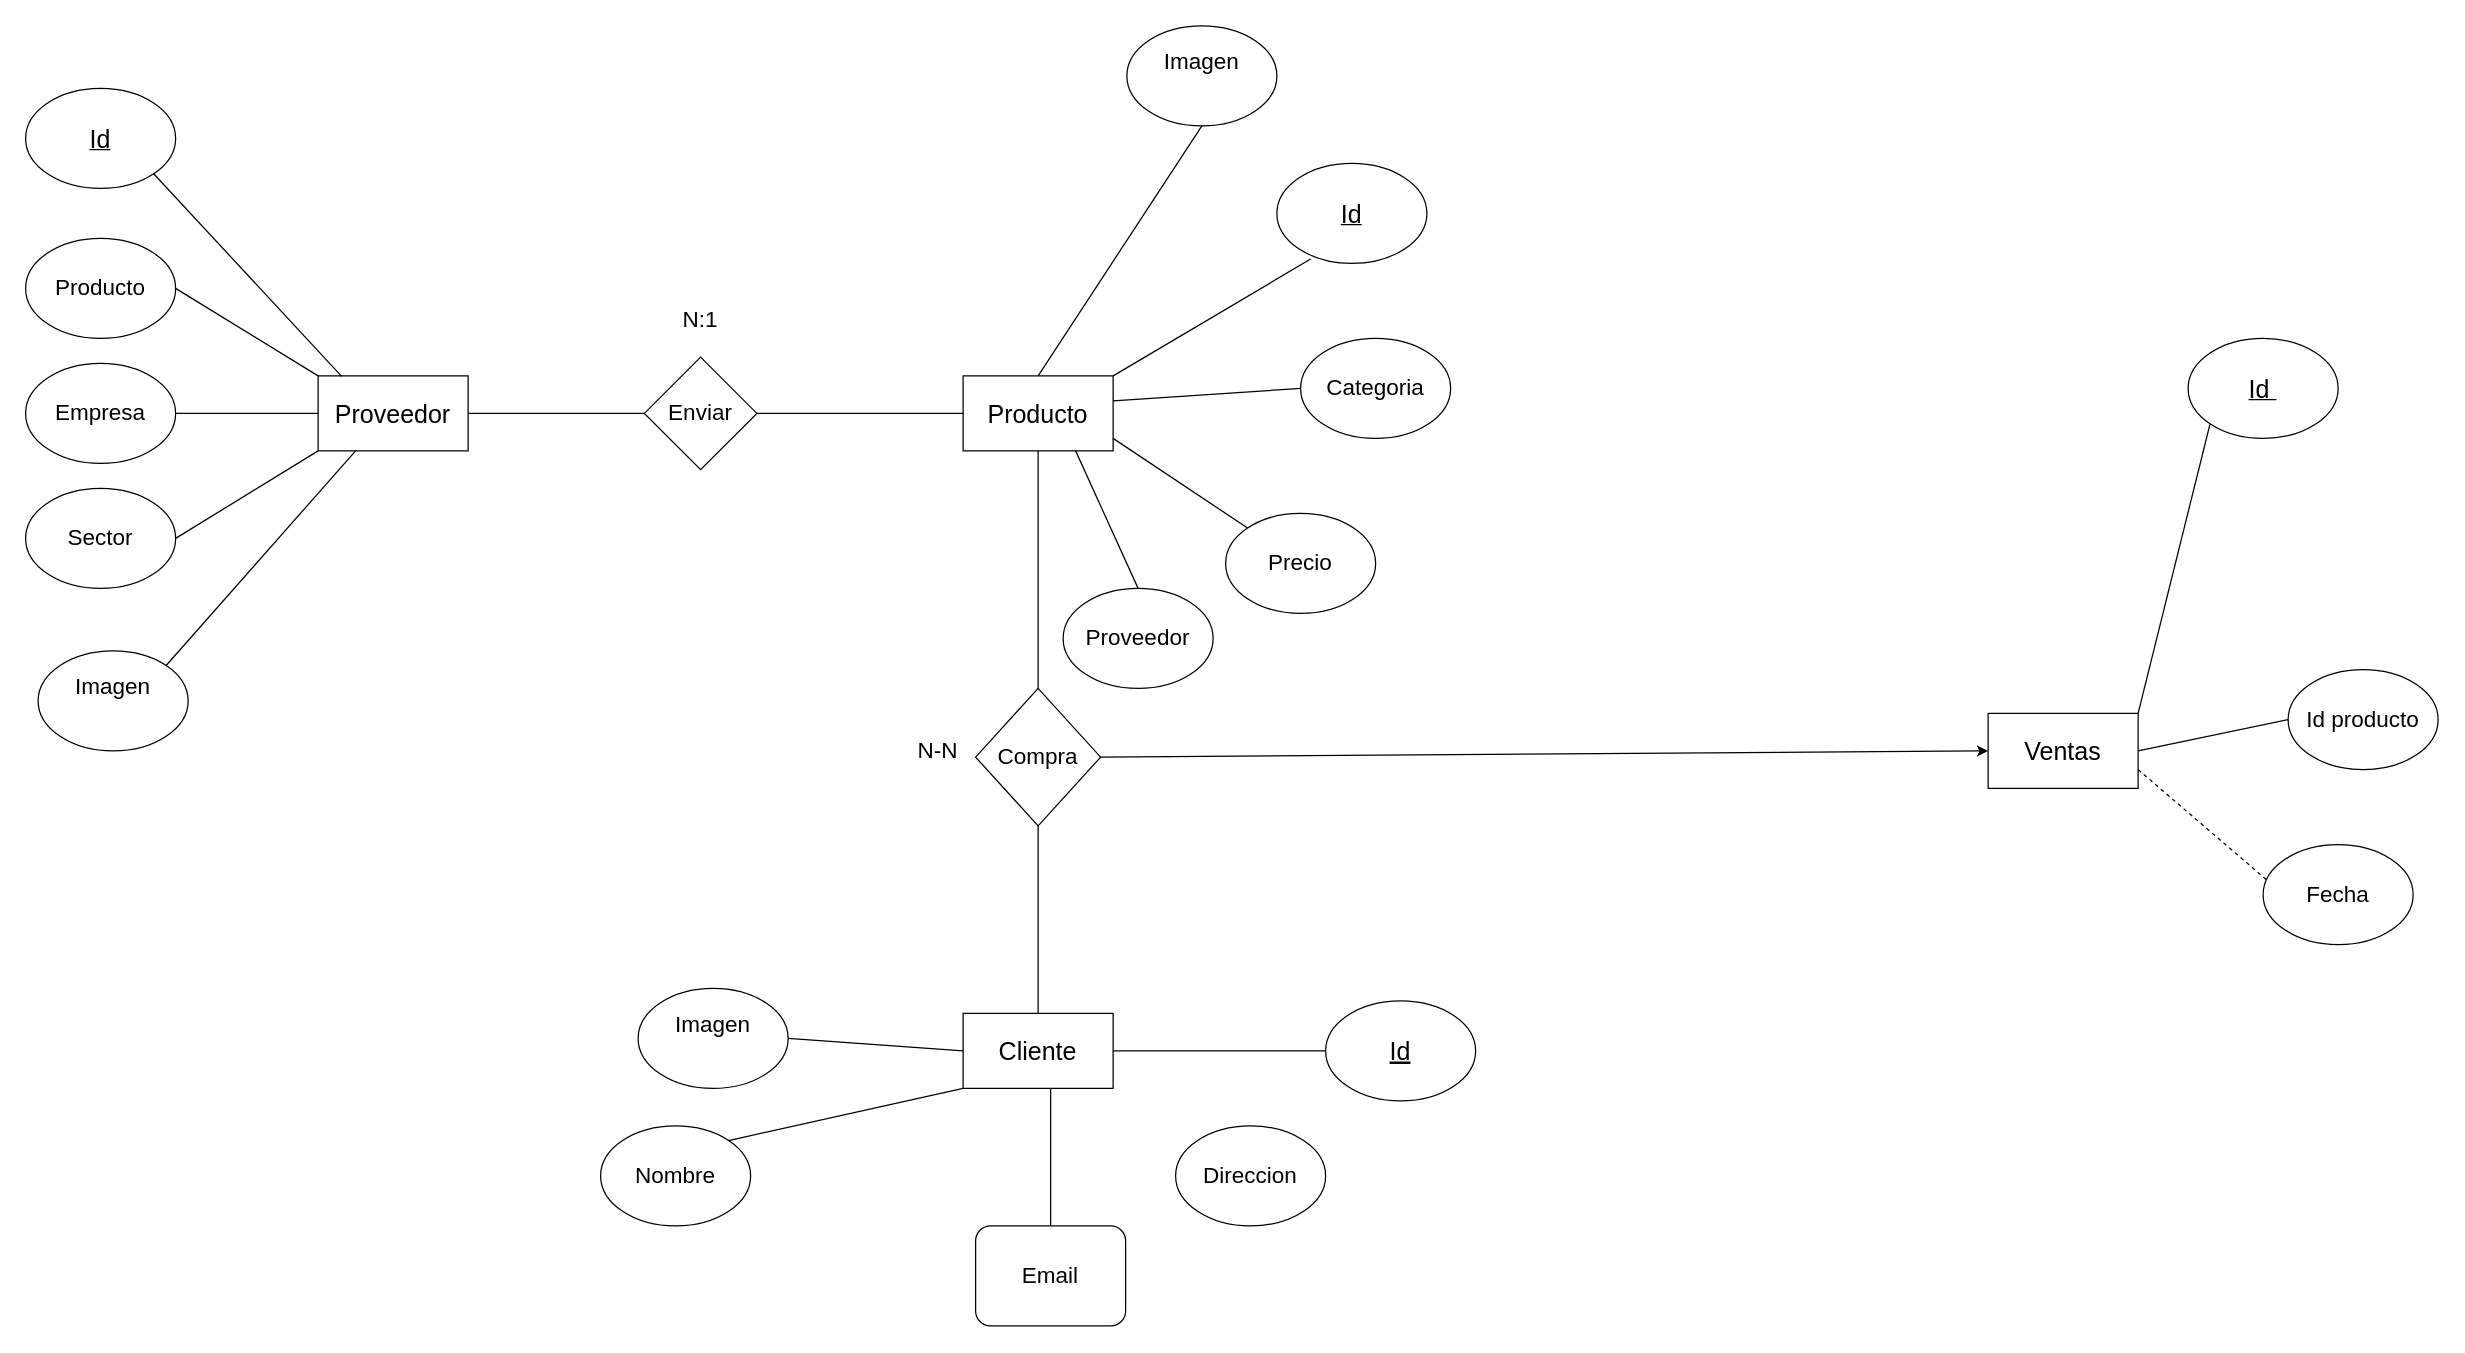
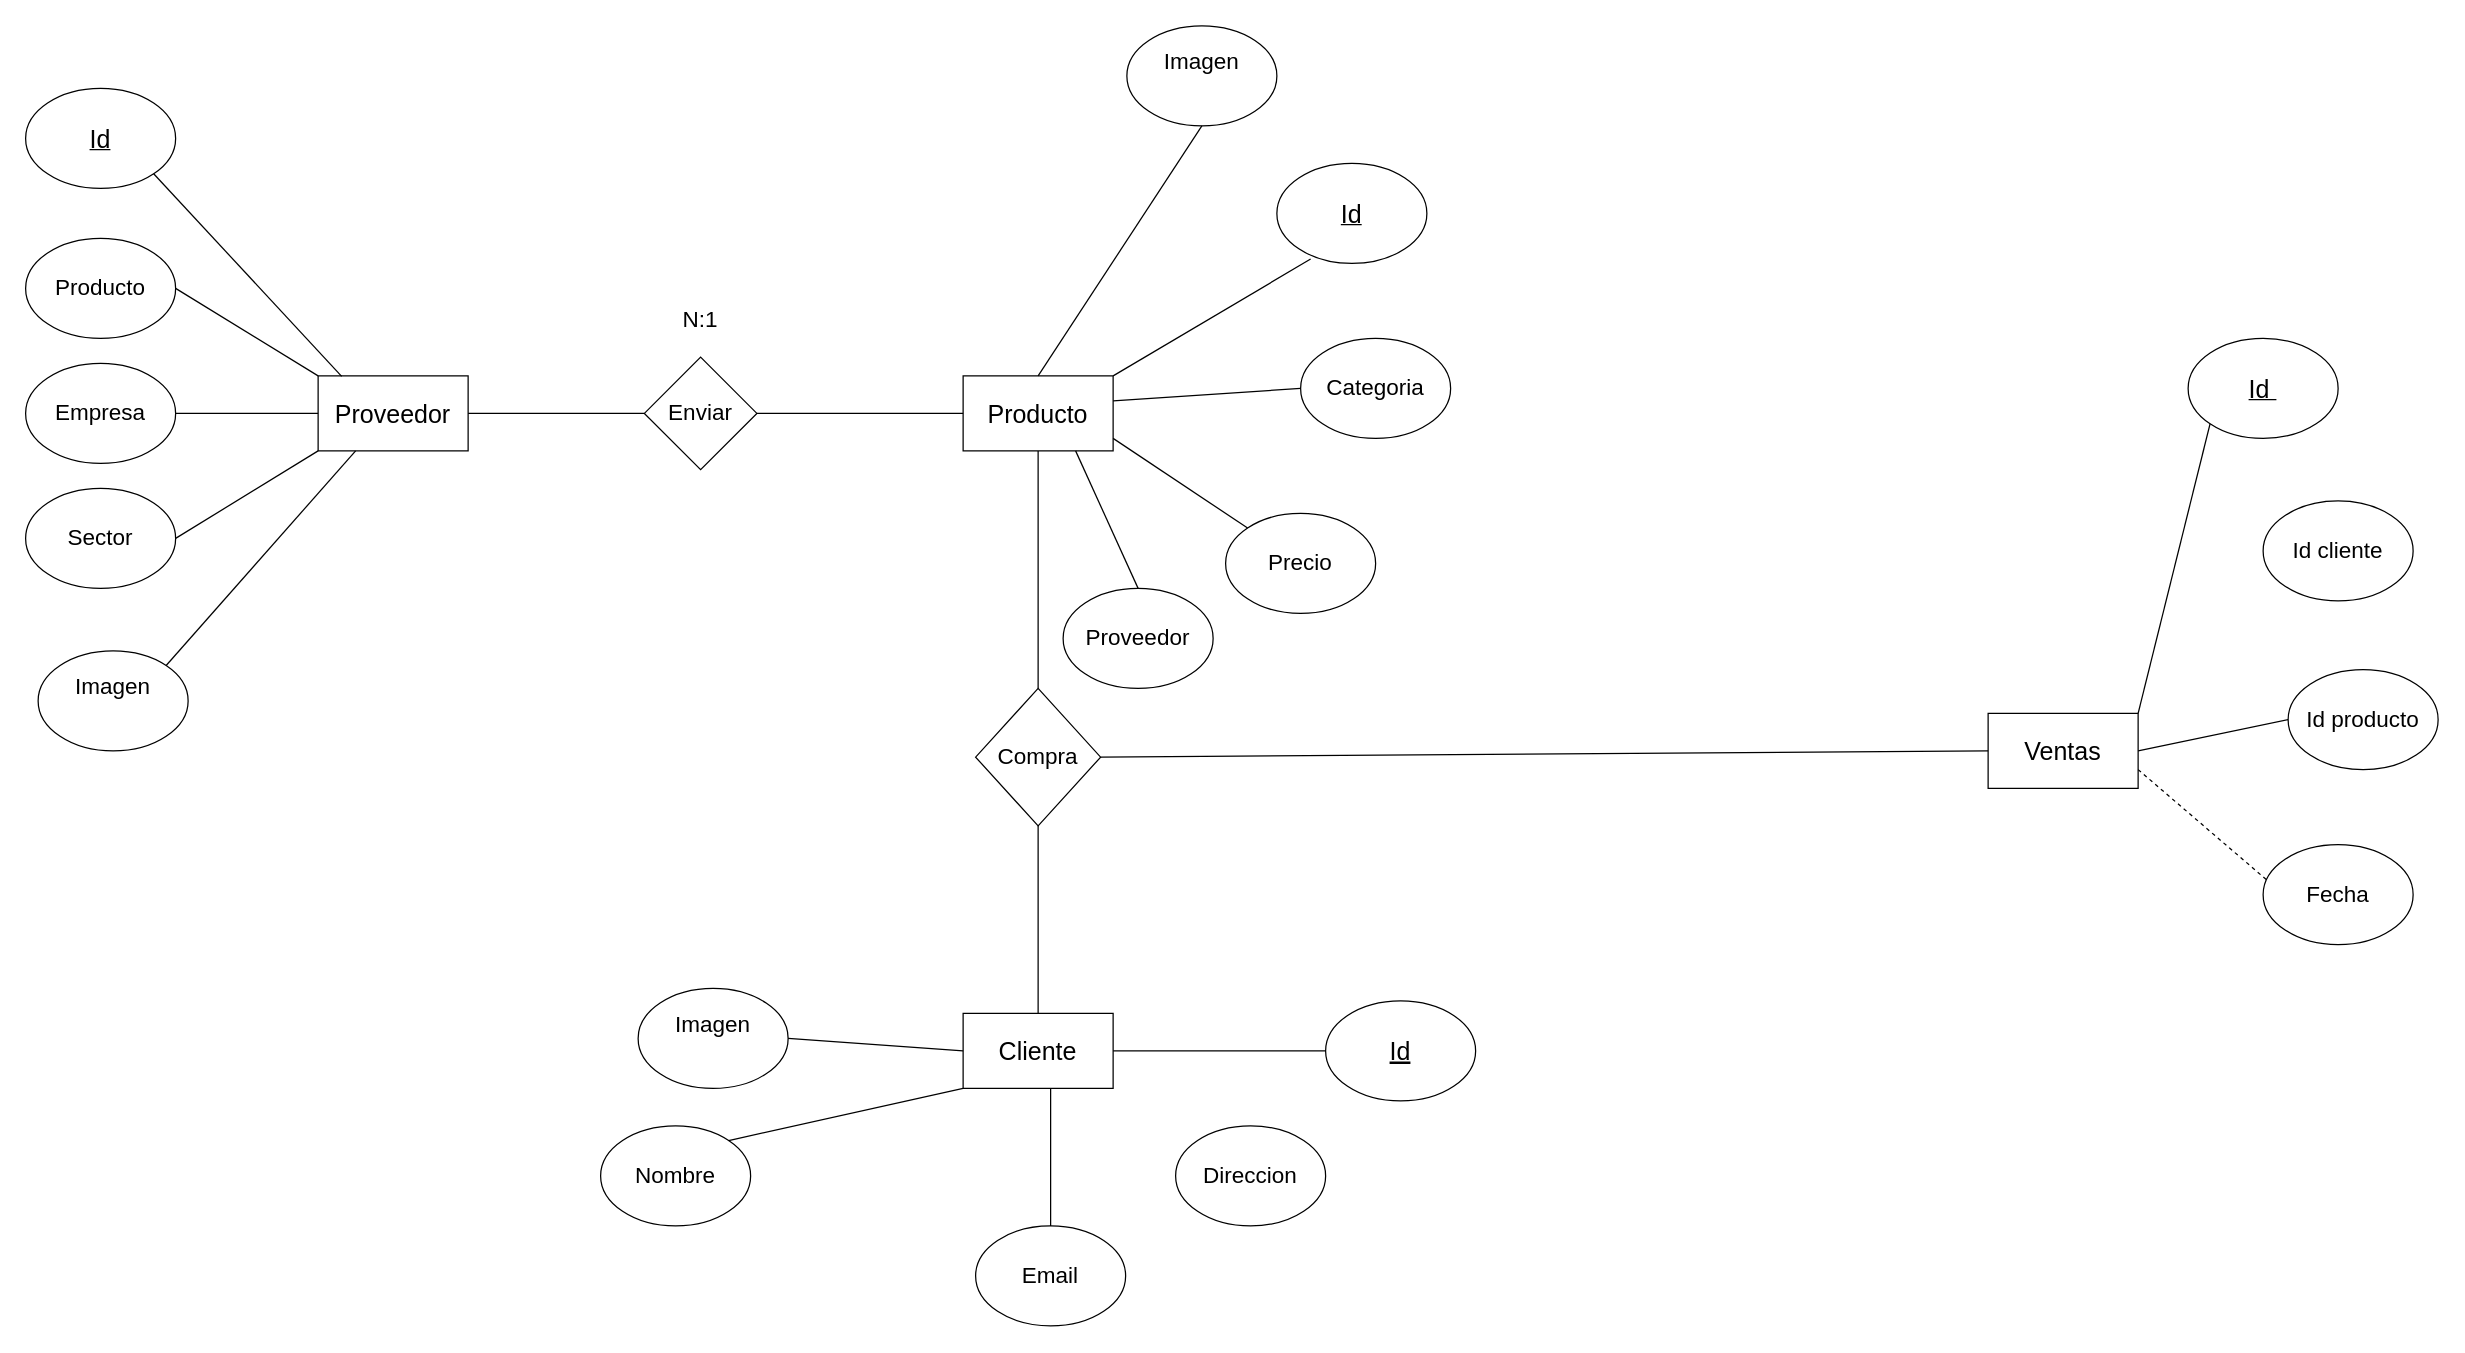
node "Id cliente": added
node "N-N": removed
edge "Compra" -> "Ventas": arrowhead classic -> none
node "Email": shape rounded rectangle -> ellipse
